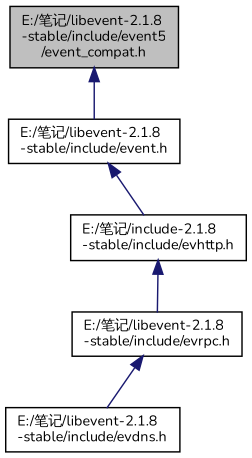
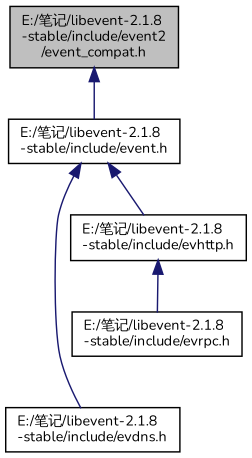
node "E:/笔记/libevent-2.1.8 -stable/include/event5 /event_compat.h": label "E:/笔记/libevent-2.1.8 -stable/include/event5 /event_compat.h" -> "E:/笔记/libevent-2.1.8 -stable/include/event2 /event_compat.h"
node "E:/笔记/include-2.1.8 -stable/include/evhttp.h": label "E:/笔记/include-2.1.8 -stable/include/evhttp.h" -> "E:/笔记/libevent-2.1.8 -stable/include/evhttp.h"
edge "E:/笔记/libevent-2.1.8 -stable/include/evdns.h" -> "E:/笔记/libevent-2.1.8 -stable/include/evrpc.h": now "E:/笔记/libevent-2.1.8 -stable/include/evdns.h" -> "E:/笔记/libevent-2.1.8 -stable/include/event.h"
